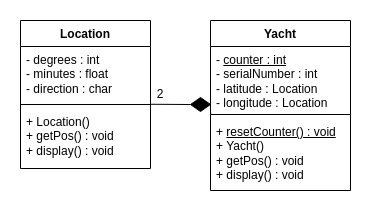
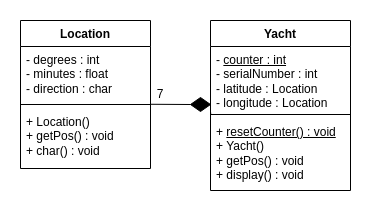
node "2": label "2" -> "7"
node "+ Location() + getPos() : void + display() : void": label "+ Location() + getPos() : void + display() : void" -> "+ Location() + getPos() : void + char() : void"
